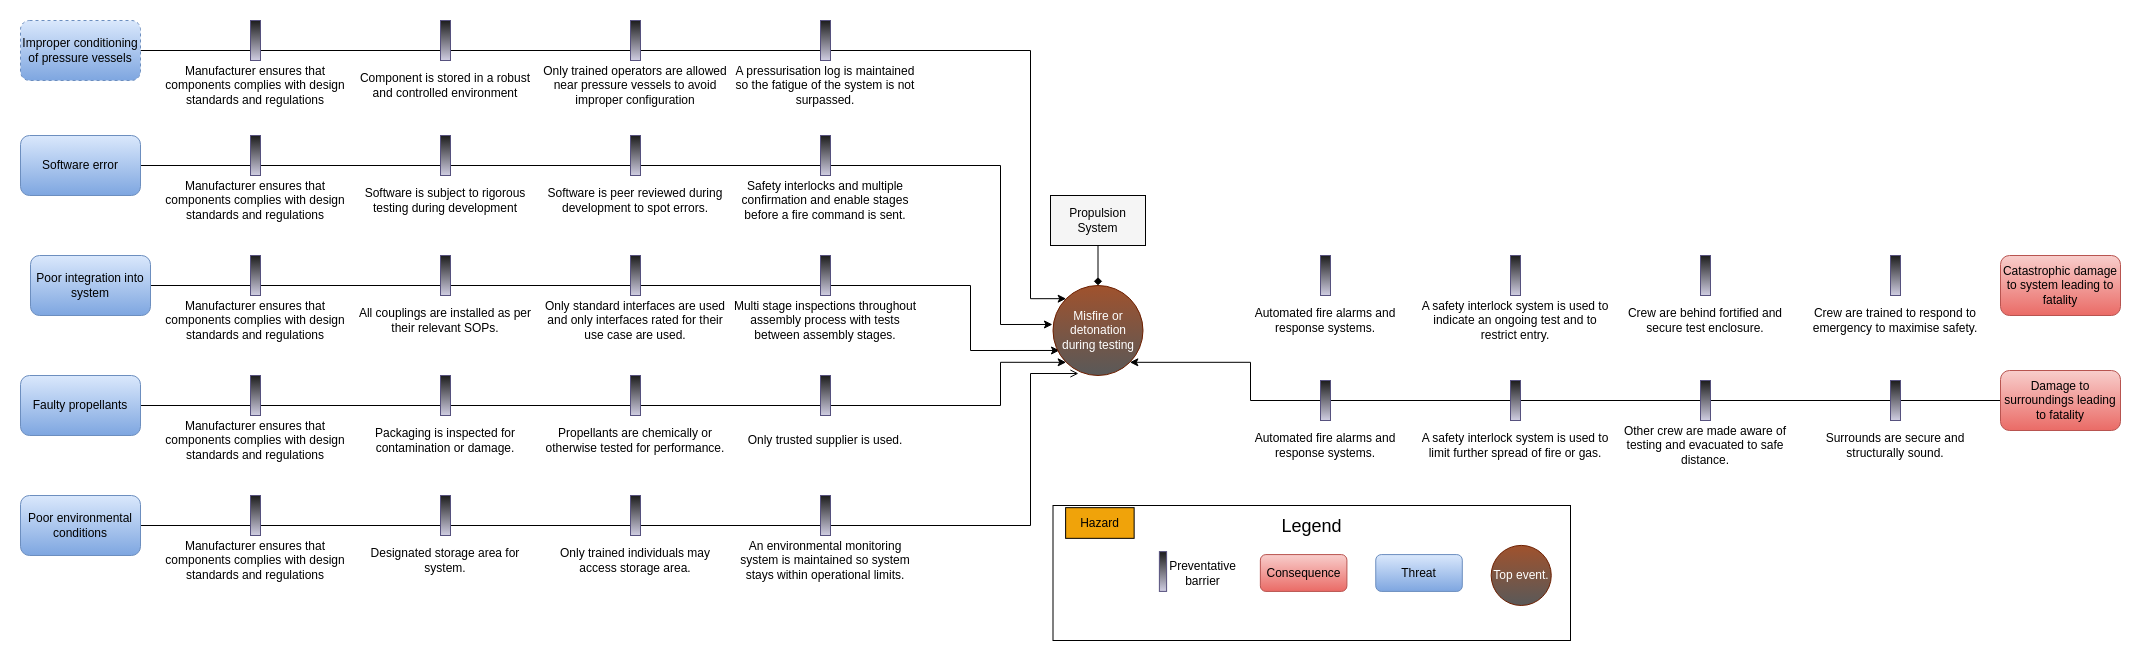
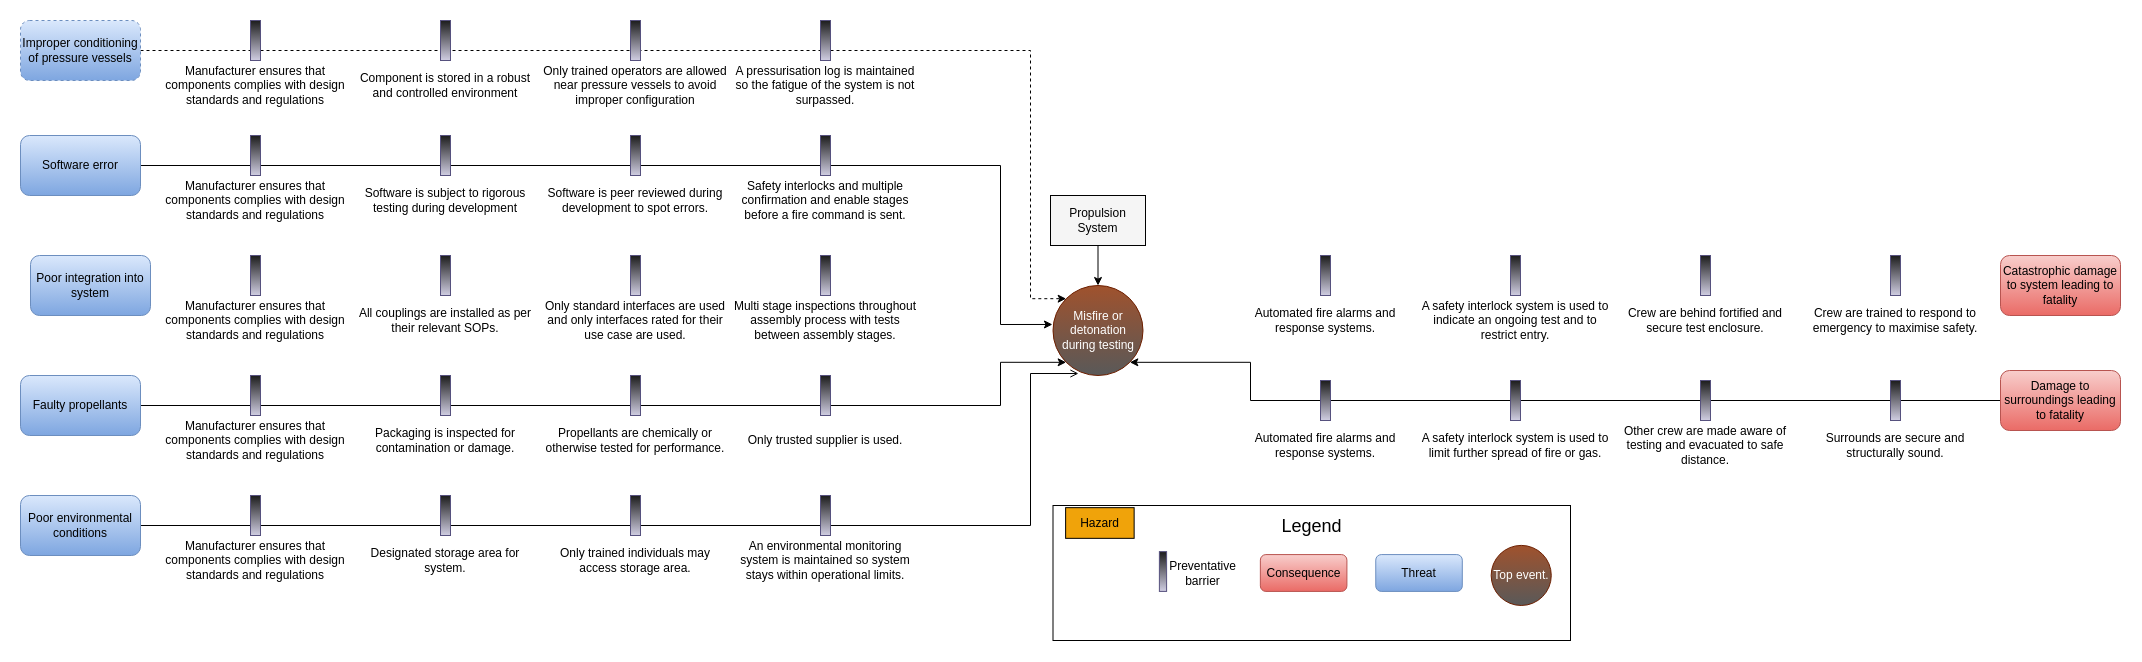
edge "Improper conditioning of pressure vessels" -> "Misfire or detonation during testing": style solid -> dashed
edge "Propulsion System" -> "Misfire or detonation during testing": arrowhead diamond -> classic
edge "Poor integration into system" -> "Misfire or detonation during testing": removed
